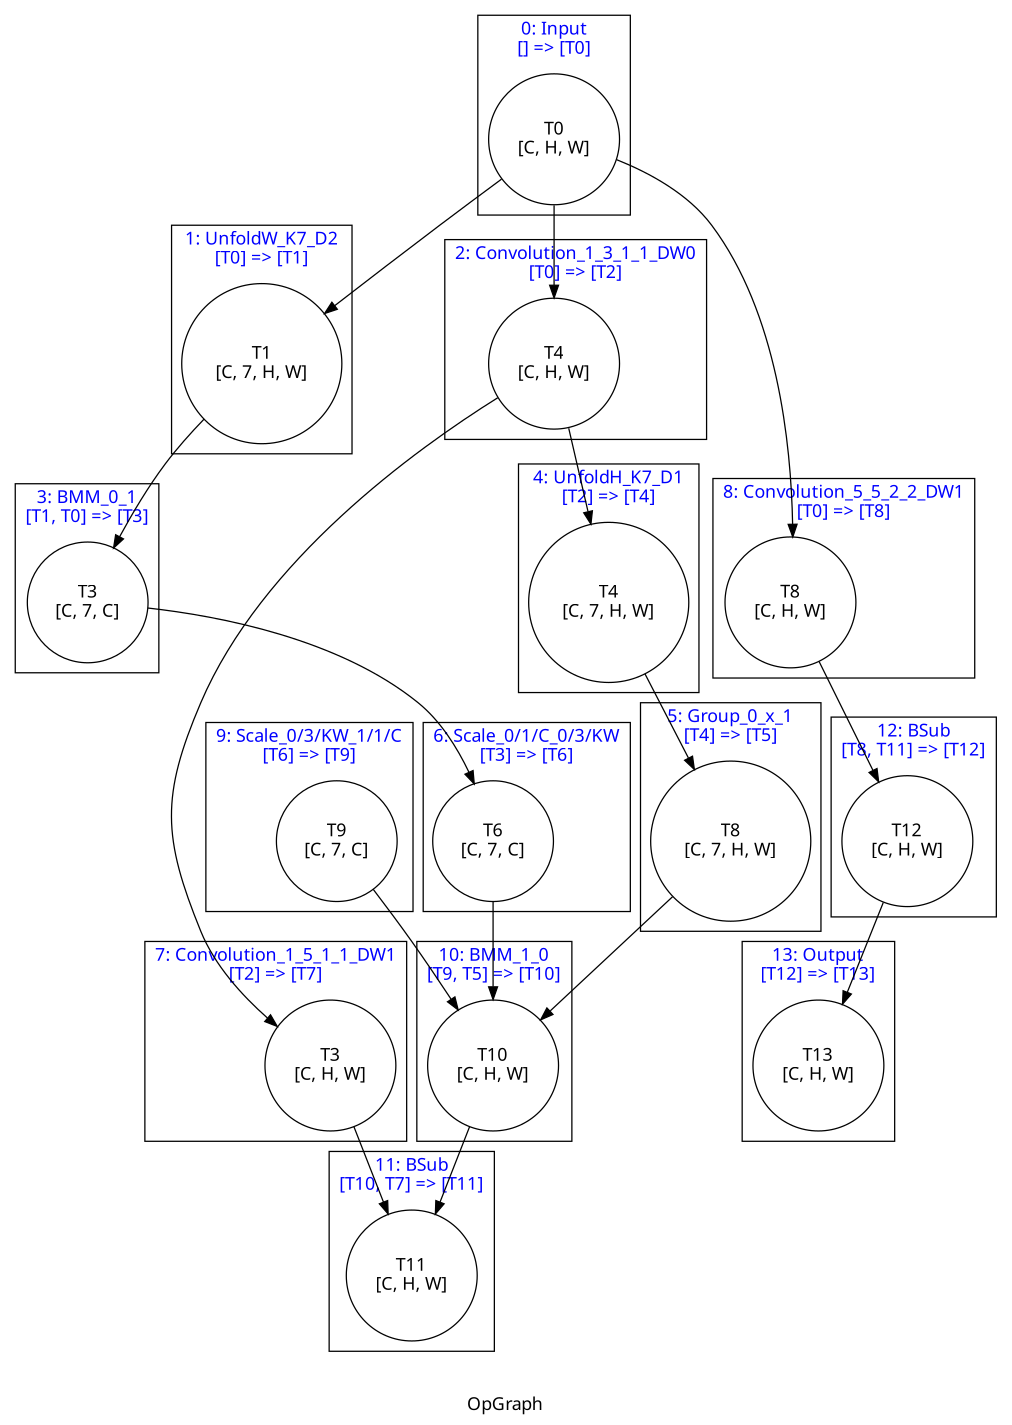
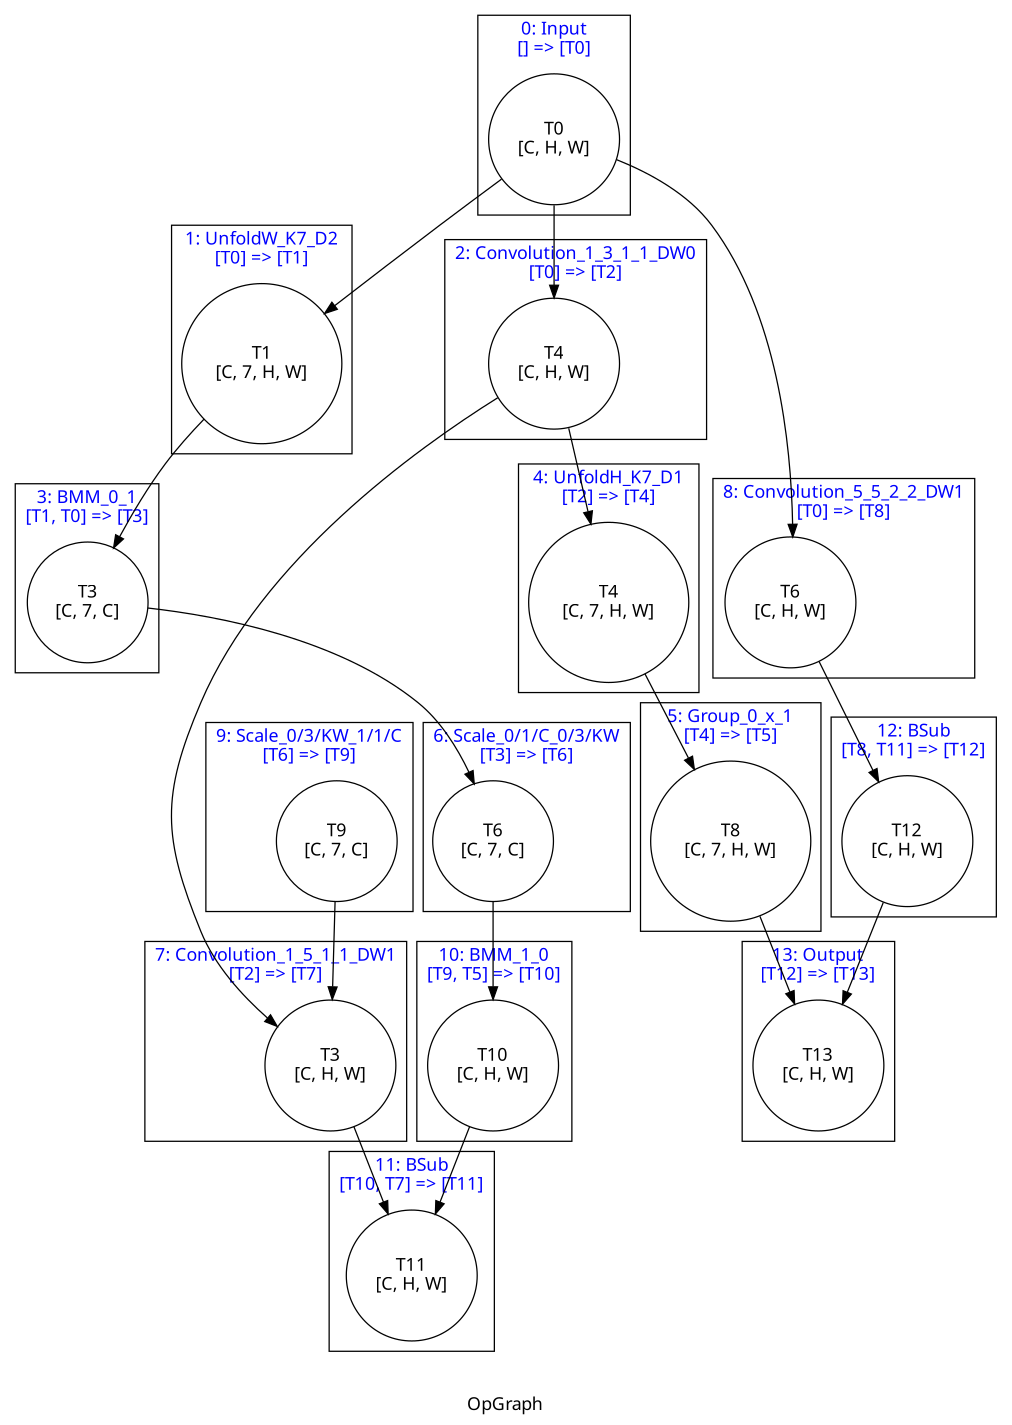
node "T8 [C, H, W]": label "T8 [C, H, W]" -> "T6 [C, H, W]"
edge "T9 [C, 7, C]" -> "T10 [C, H, W]": now "T9 [C, 7, C]" -> "T3 [C, H, W]"
edge "T8 [C, 7, H, W]" -> "T10 [C, H, W]": now "T8 [C, 7, H, W]" -> "T13 [C, H, W]"
